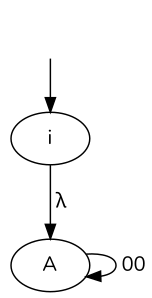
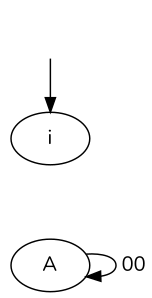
edge "i" -> "A": removed, label "λ"
